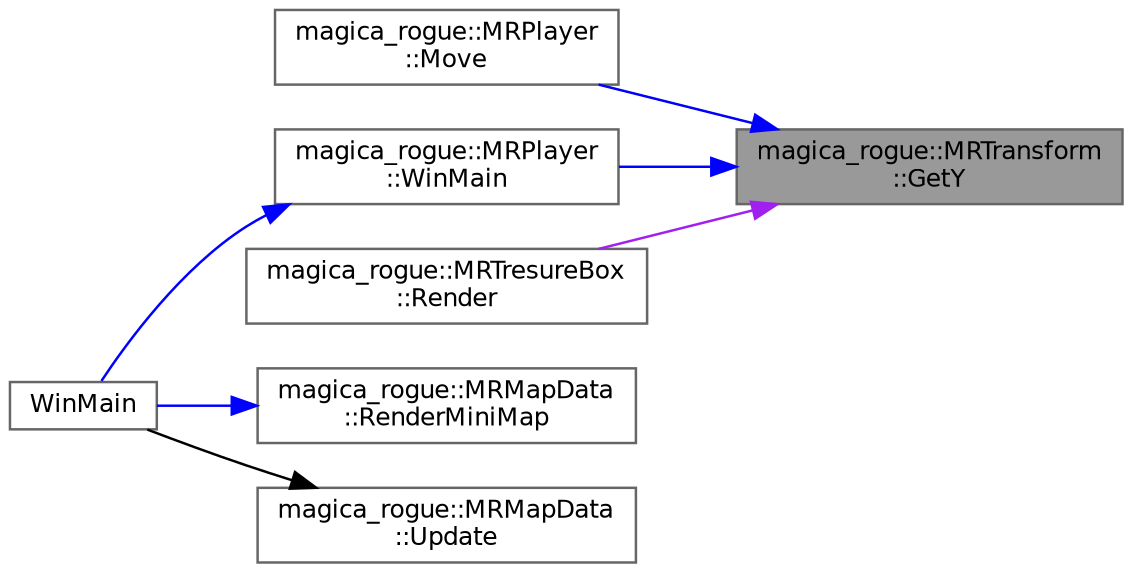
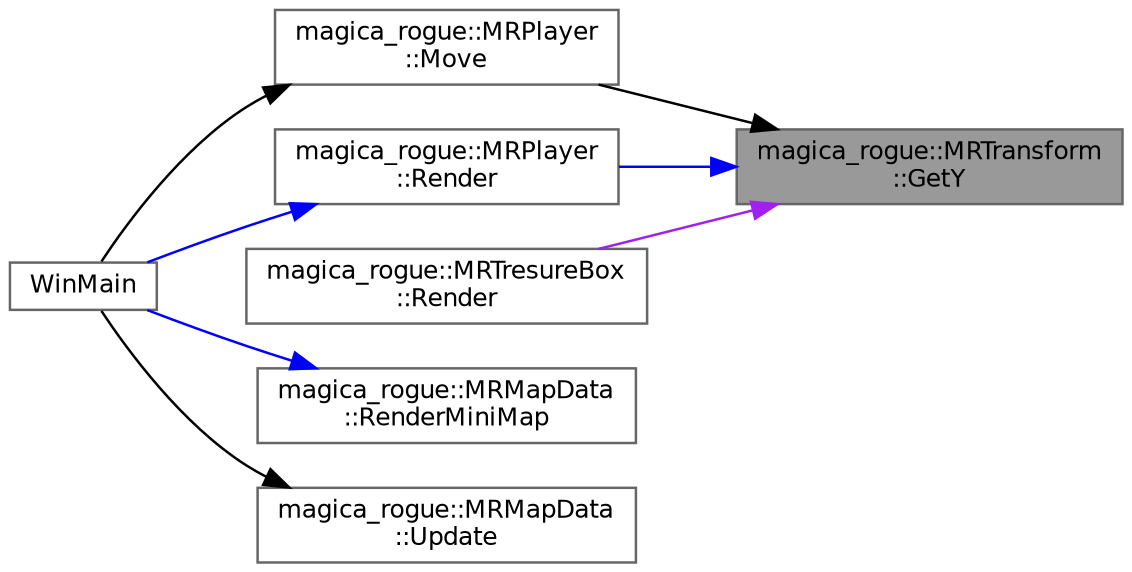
edge "magica_rogue::MRPlayer ::Move" -> "magica_rogue::MRTransform ::GetY": color blue -> black
node "magica_rogue::MRPlayer ::WinMain": label "magica_rogue::MRPlayer ::WinMain" -> "magica_rogue::MRPlayer ::Render"
edge "WinMain" -> "magica_rogue::MRPlayer ::Move": added
